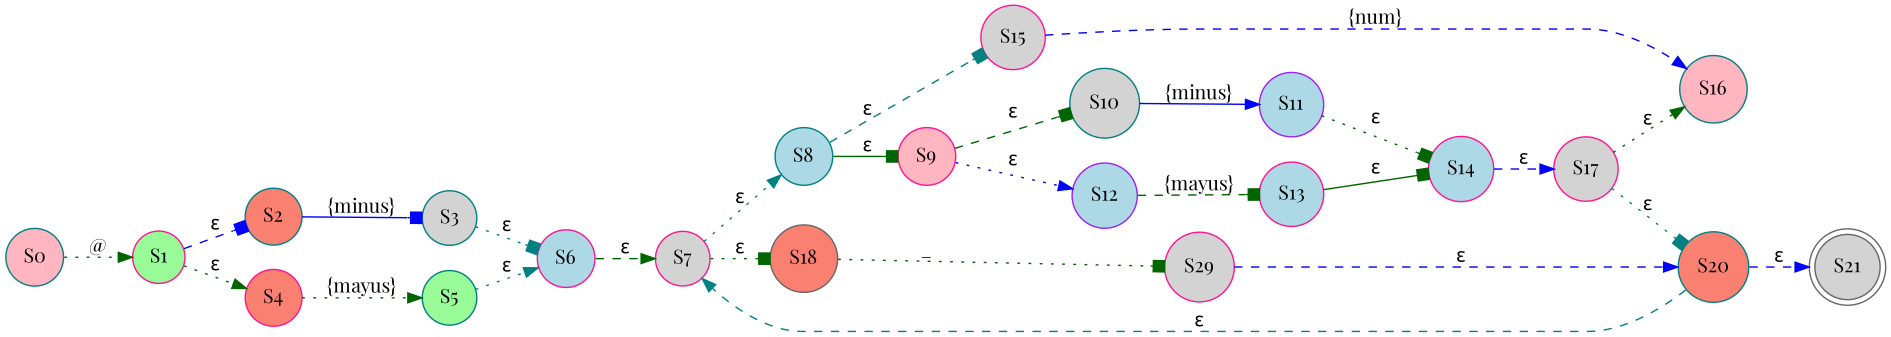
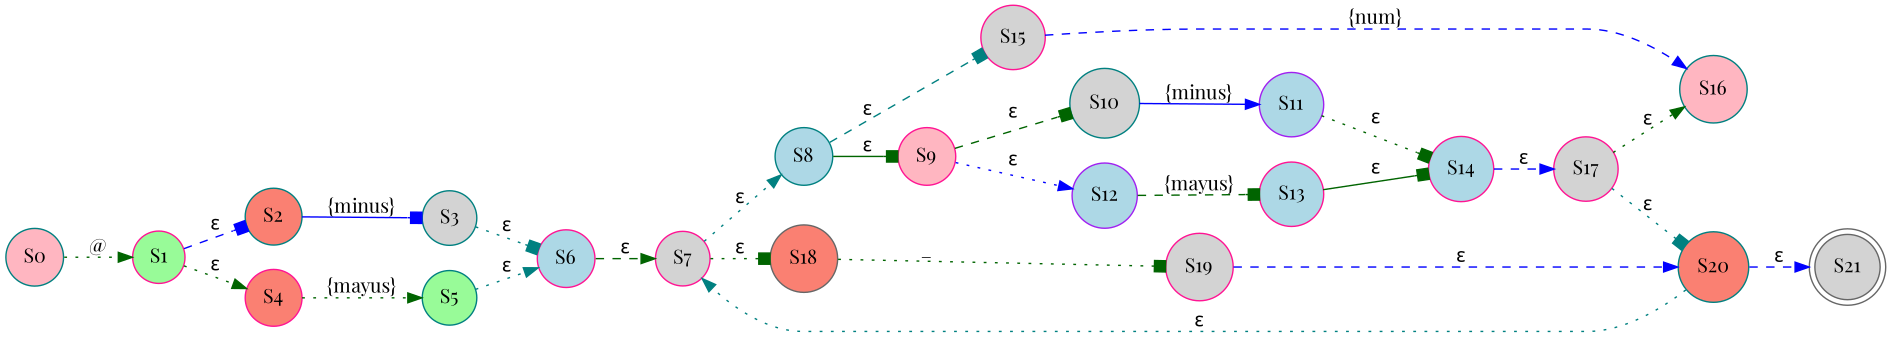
node "S29": label "S29" -> "S19"
edge "S20" -> "S7": style dashed -> dotted
